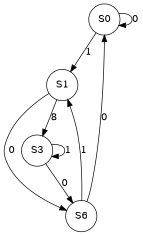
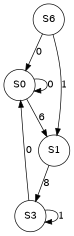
edge "S0" -> "S1": label "1" -> "6"
edge "S1" -> "S6": removed, label "0"
edge "S3" -> "S6": now "S3" -> "S0"
